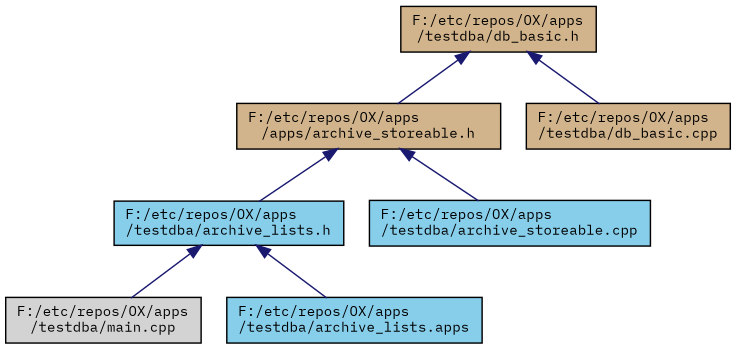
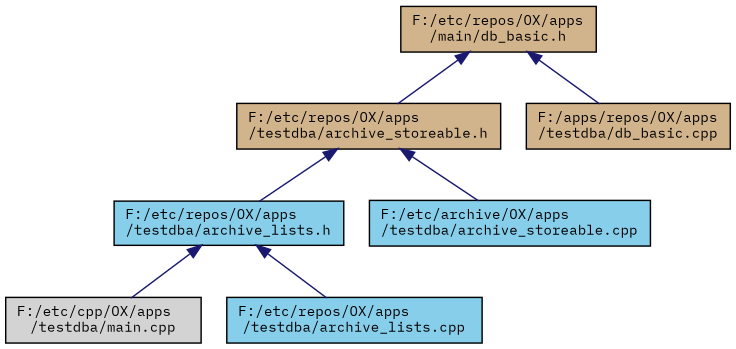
node "F:/etc/repos/OX/apps /testdba/db_basic.h": label "F:/etc/repos/OX/apps /testdba/db_basic.h" -> "F:/etc/repos/OX/apps /main/db_basic.h"
node "F:/etc/repos/OX/apps /apps/archive_storeable.h": label "F:/etc/repos/OX/apps /apps/archive_storeable.h" -> "F:/etc/repos/OX/apps /testdba/archive_storeable.h"
node "F:/etc/repos/OX/apps /testdba/db_basic.cpp": label "F:/etc/repos/OX/apps /testdba/db_basic.cpp" -> "F:/apps/repos/OX/apps /testdba/db_basic.cpp"
node "F:/etc/repos/OX/apps /testdba/archive_storeable.cpp": label "F:/etc/repos/OX/apps /testdba/archive_storeable.cpp" -> "F:/etc/archive/OX/apps /testdba/archive_storeable.cpp"
node "F:/etc/repos/OX/apps /testdba/main.cpp": label "F:/etc/repos/OX/apps /testdba/main.cpp" -> "F:/etc/cpp/OX/apps /testdba/main.cpp"
node "F:/etc/repos/OX/apps /testdba/archive_lists.apps": label "F:/etc/repos/OX/apps /testdba/archive_lists.apps" -> "F:/etc/repos/OX/apps /testdba/archive_lists.cpp"
